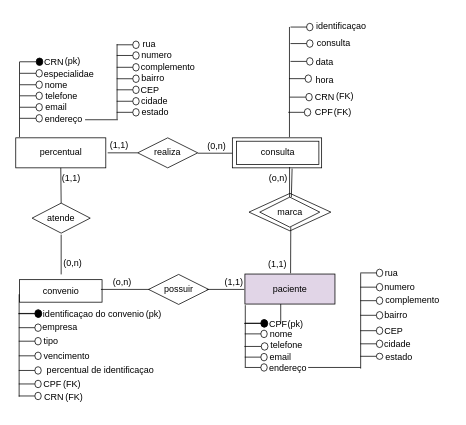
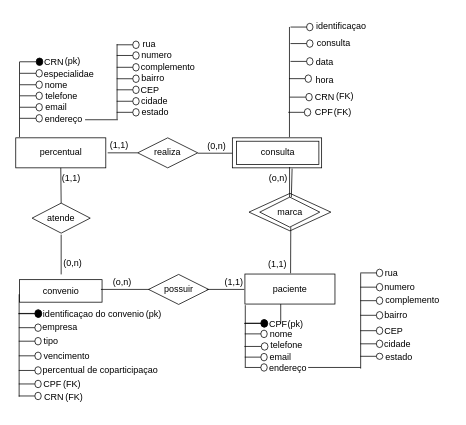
node "paciente": fillcolor #e1d5e7 -> #ffffff
node "percentual de identificaçao": label "percentual de identificaçao" -> "percentual de coparticipaçao"
